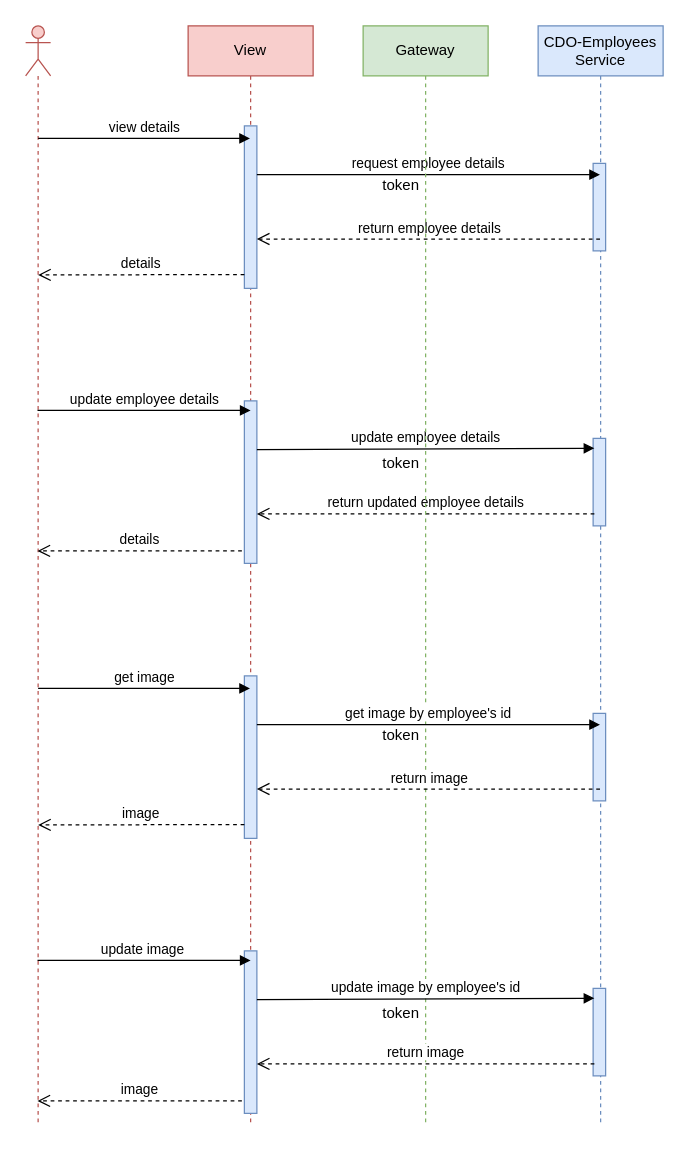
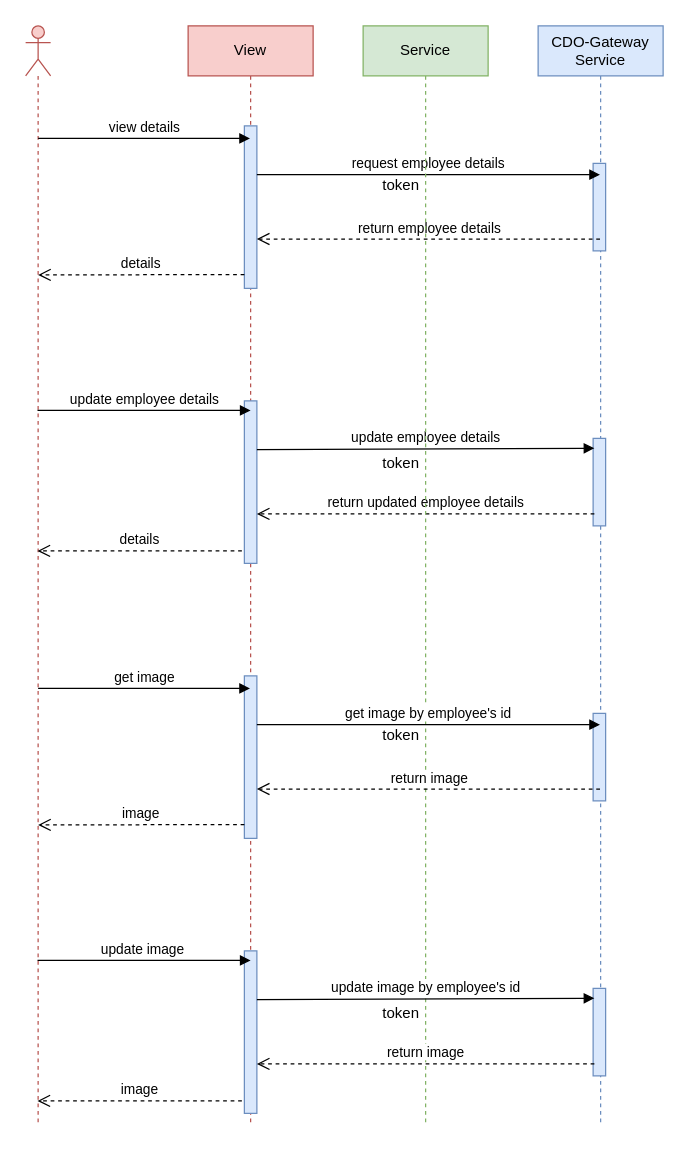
node "Gateway": label "Gateway" -> "Service"
node "CDO-Employees Service": label "CDO-Employees Service" -> "CDO-Gateway Service"
